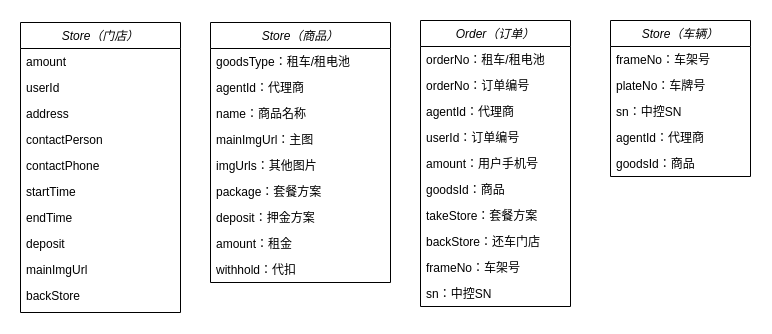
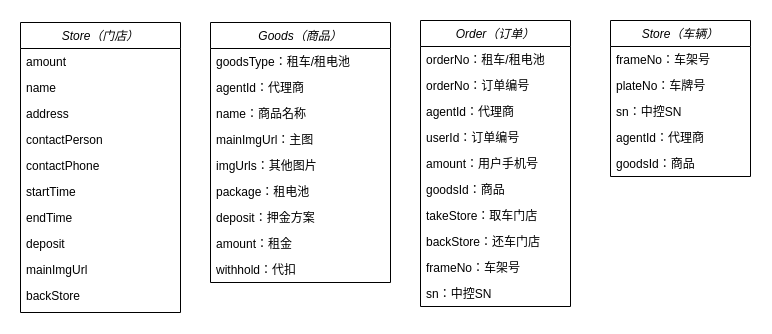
node "Store（商品）": label "Store（商品）" -> "Goods（商品）"
node "userId": label "userId" -> "name"
node "package：套餐方案": label "package：套餐方案" -> "package：租电池"
node "takeStore：套餐方案": label "takeStore：套餐方案" -> "takeStore：取车门店"
